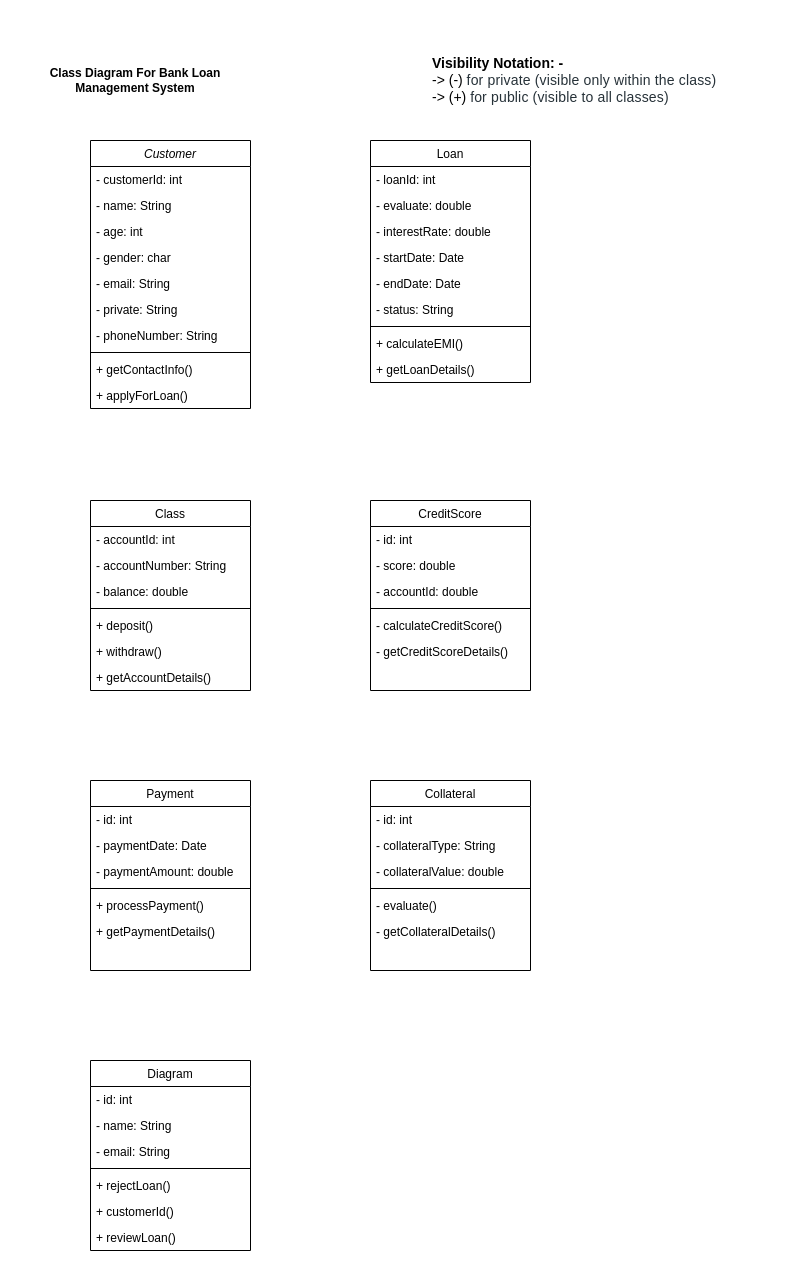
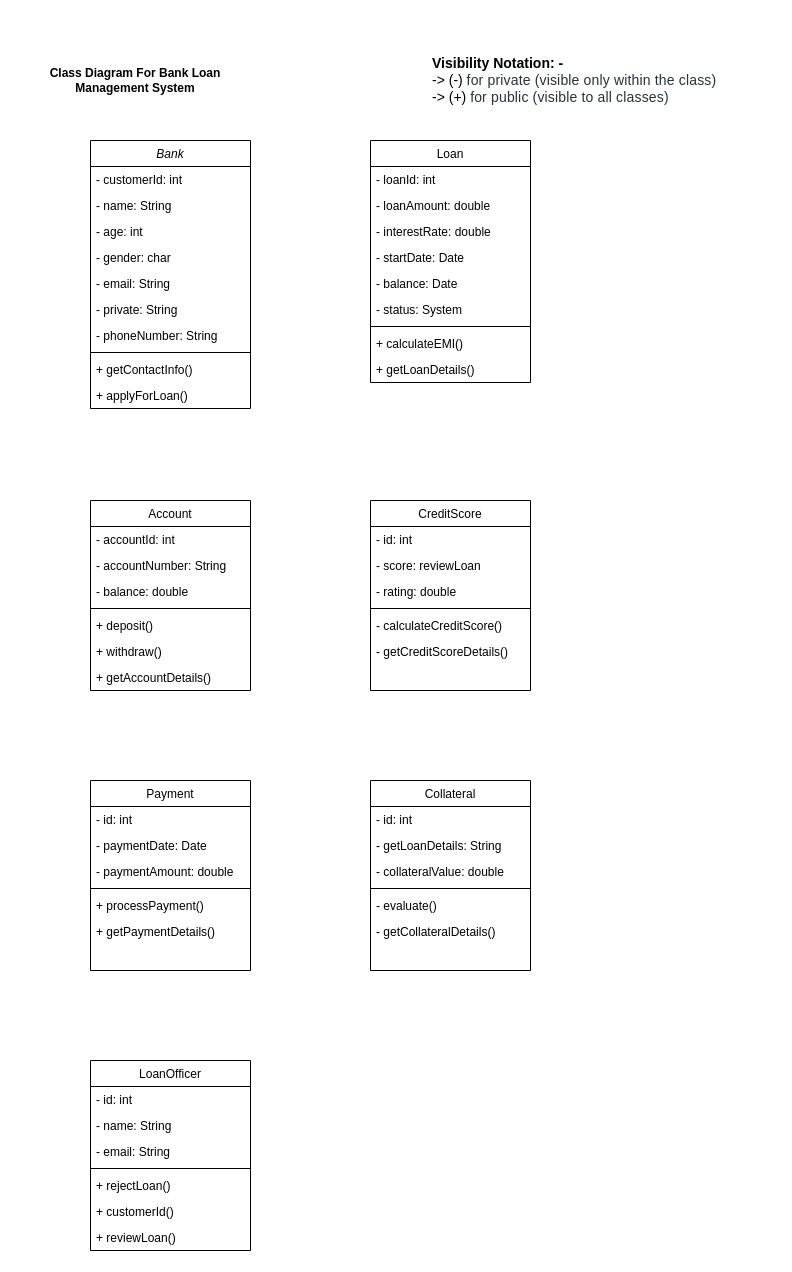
node "Customer": label "Customer" -> "Bank"
node "- evaluate: double": label "- evaluate: double" -> "- loanAmount: double"
node "- endDate: Date": label "- endDate: Date" -> "- balance: Date"
node "- status: String": label "- status: String" -> "- status: System"
node "Class": label "Class" -> "Account"
node "- score: double": label "- score: double" -> "- score: reviewLoan"
node "- accountId: double": label "- accountId: double" -> "- rating: double"
node "- collateralType: String": label "- collateralType: String" -> "- getLoanDetails: String"
node "Diagram": label "Diagram" -> "LoanOfficer"
